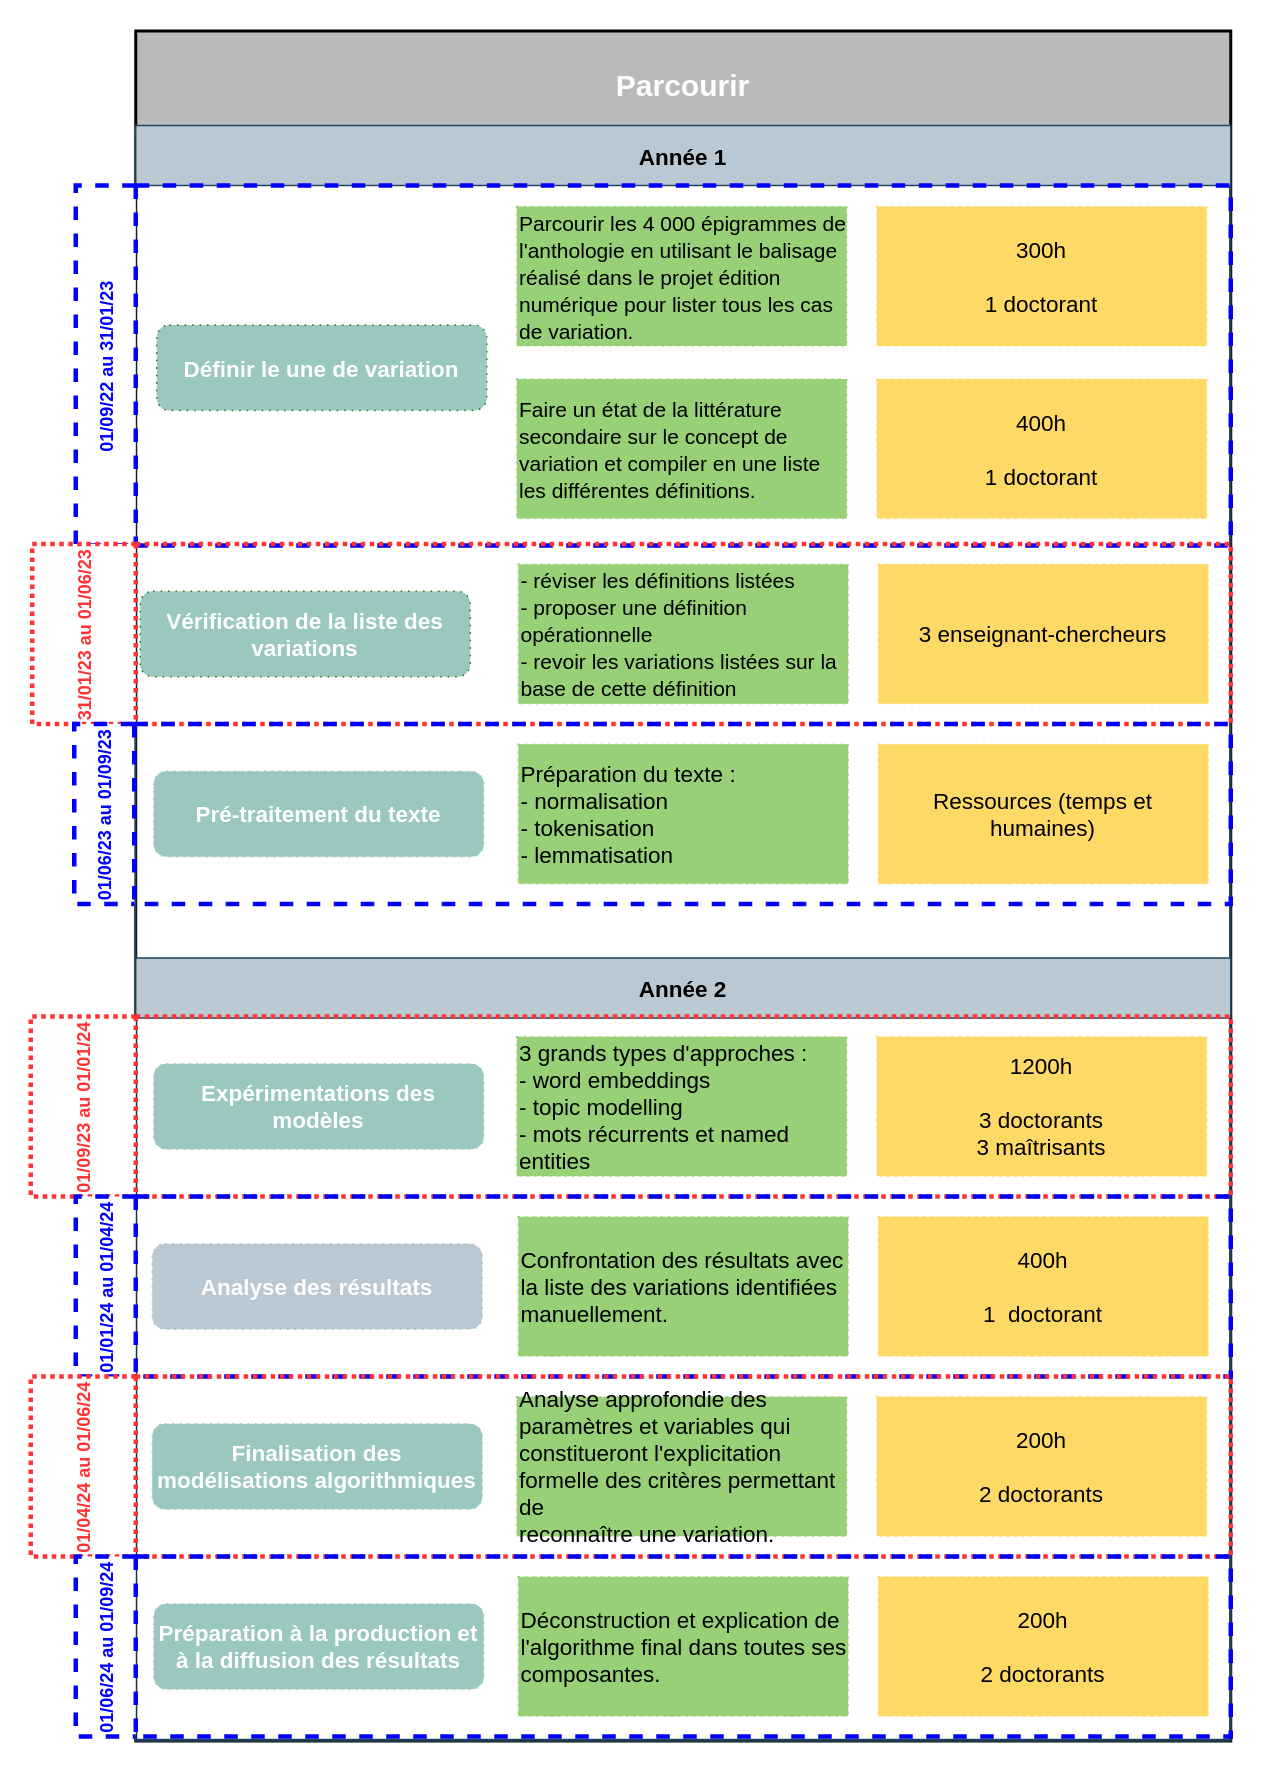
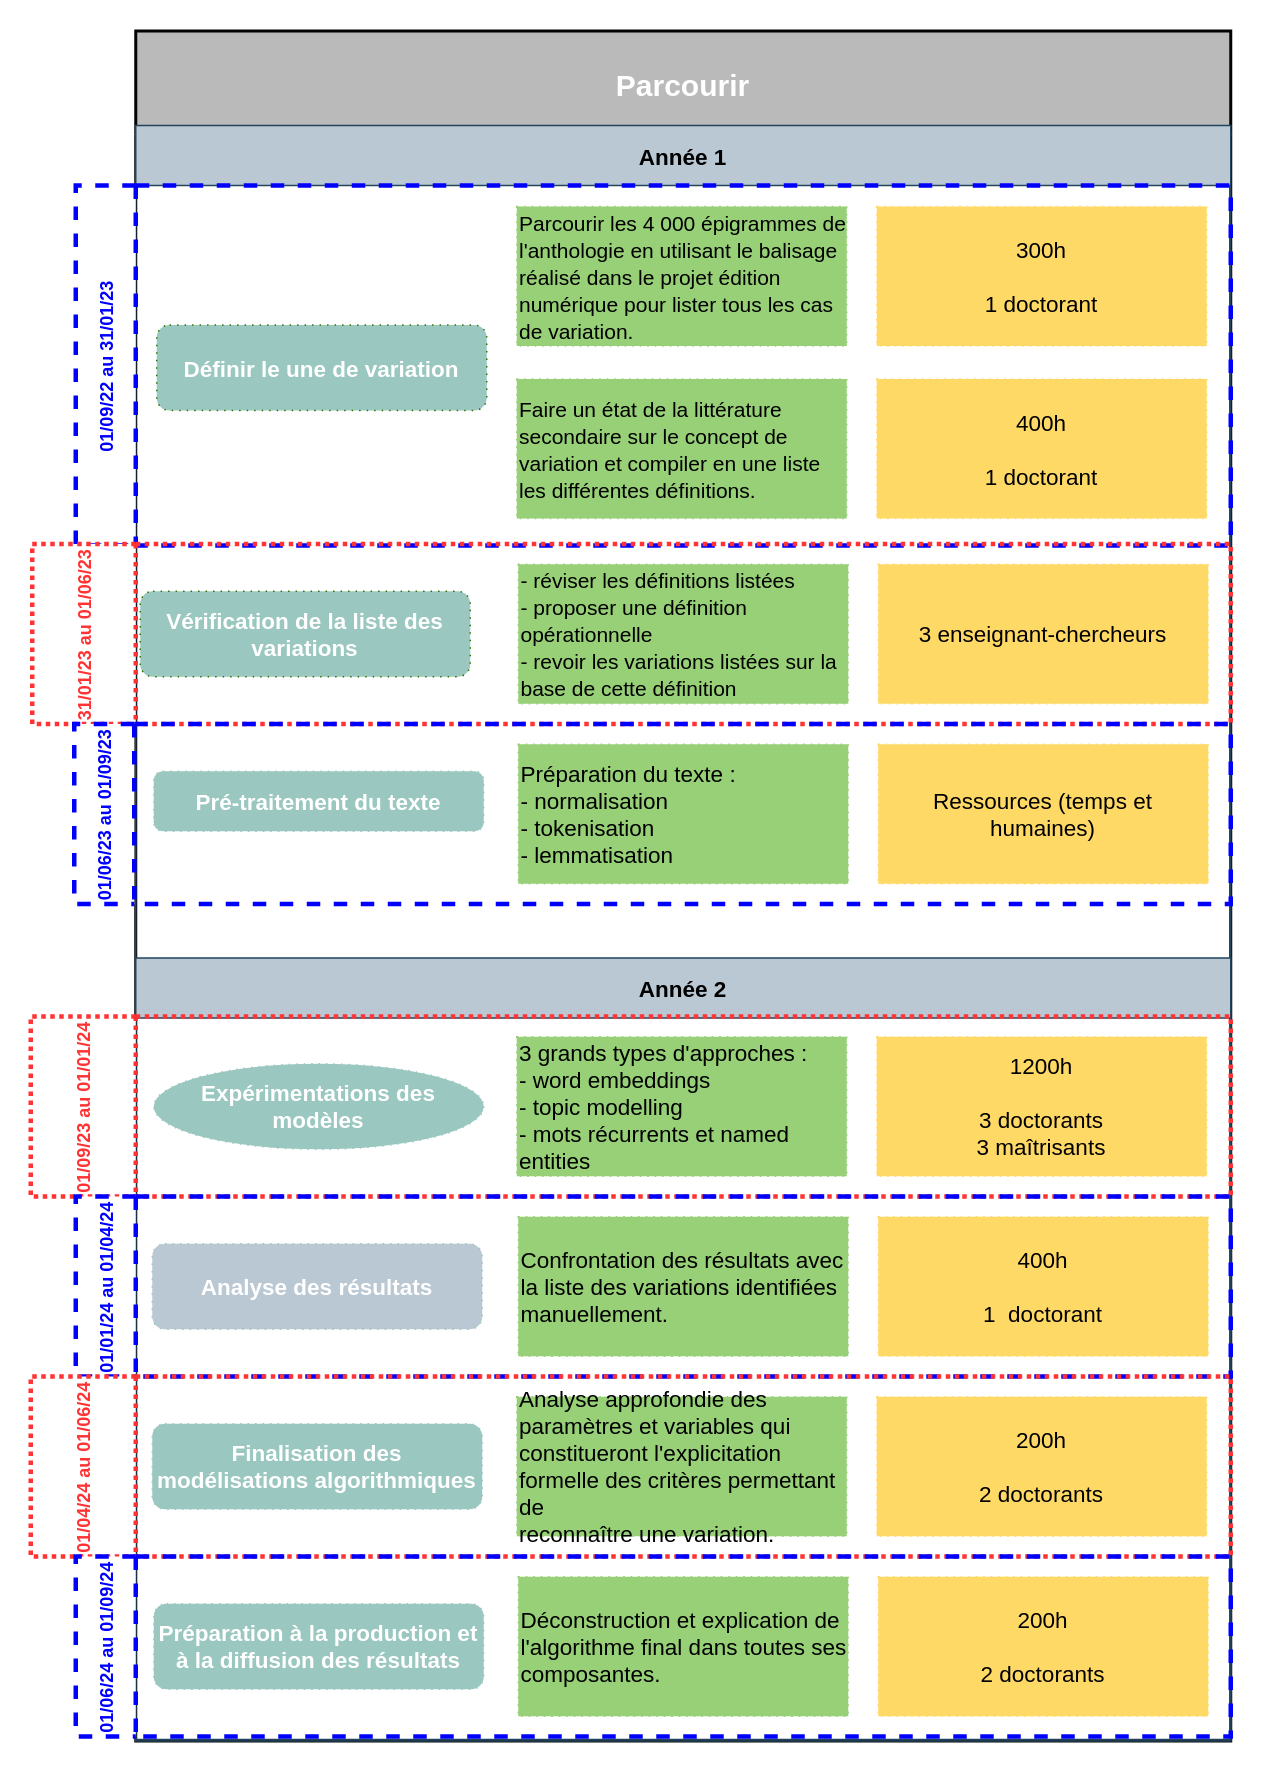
node "Pré-traitement du texte": size 330x86 -> 330x60
node "Expérimentations des modèles": shape rounded rectangle -> ellipse
